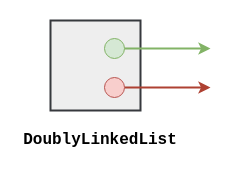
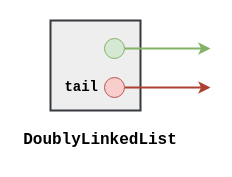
node "tail": added
